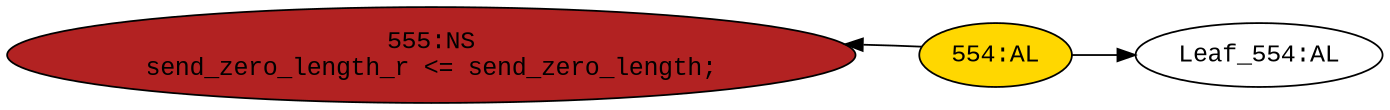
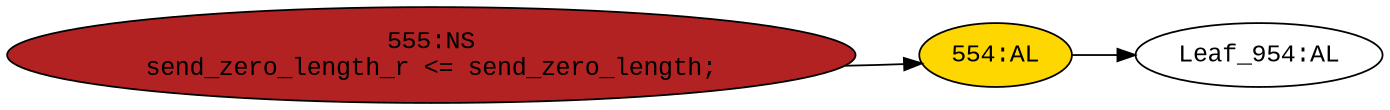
edge "554:AL" -> "555:NS send_zero_length_r <= send_zero_length;": reversed
node "Leaf_554:AL": label "Leaf_554:AL" -> "Leaf_954:AL"
